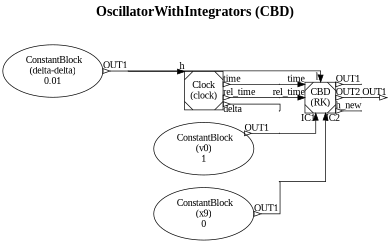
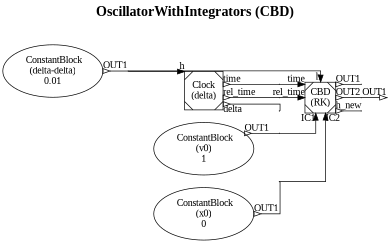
node "Clock (clock)": label "Clock (clock)" -> "Clock (delta)"
node "ConstantBlock (x9) 0": label "ConstantBlock (x9) 0" -> "ConstantBlock (x0) 0"
